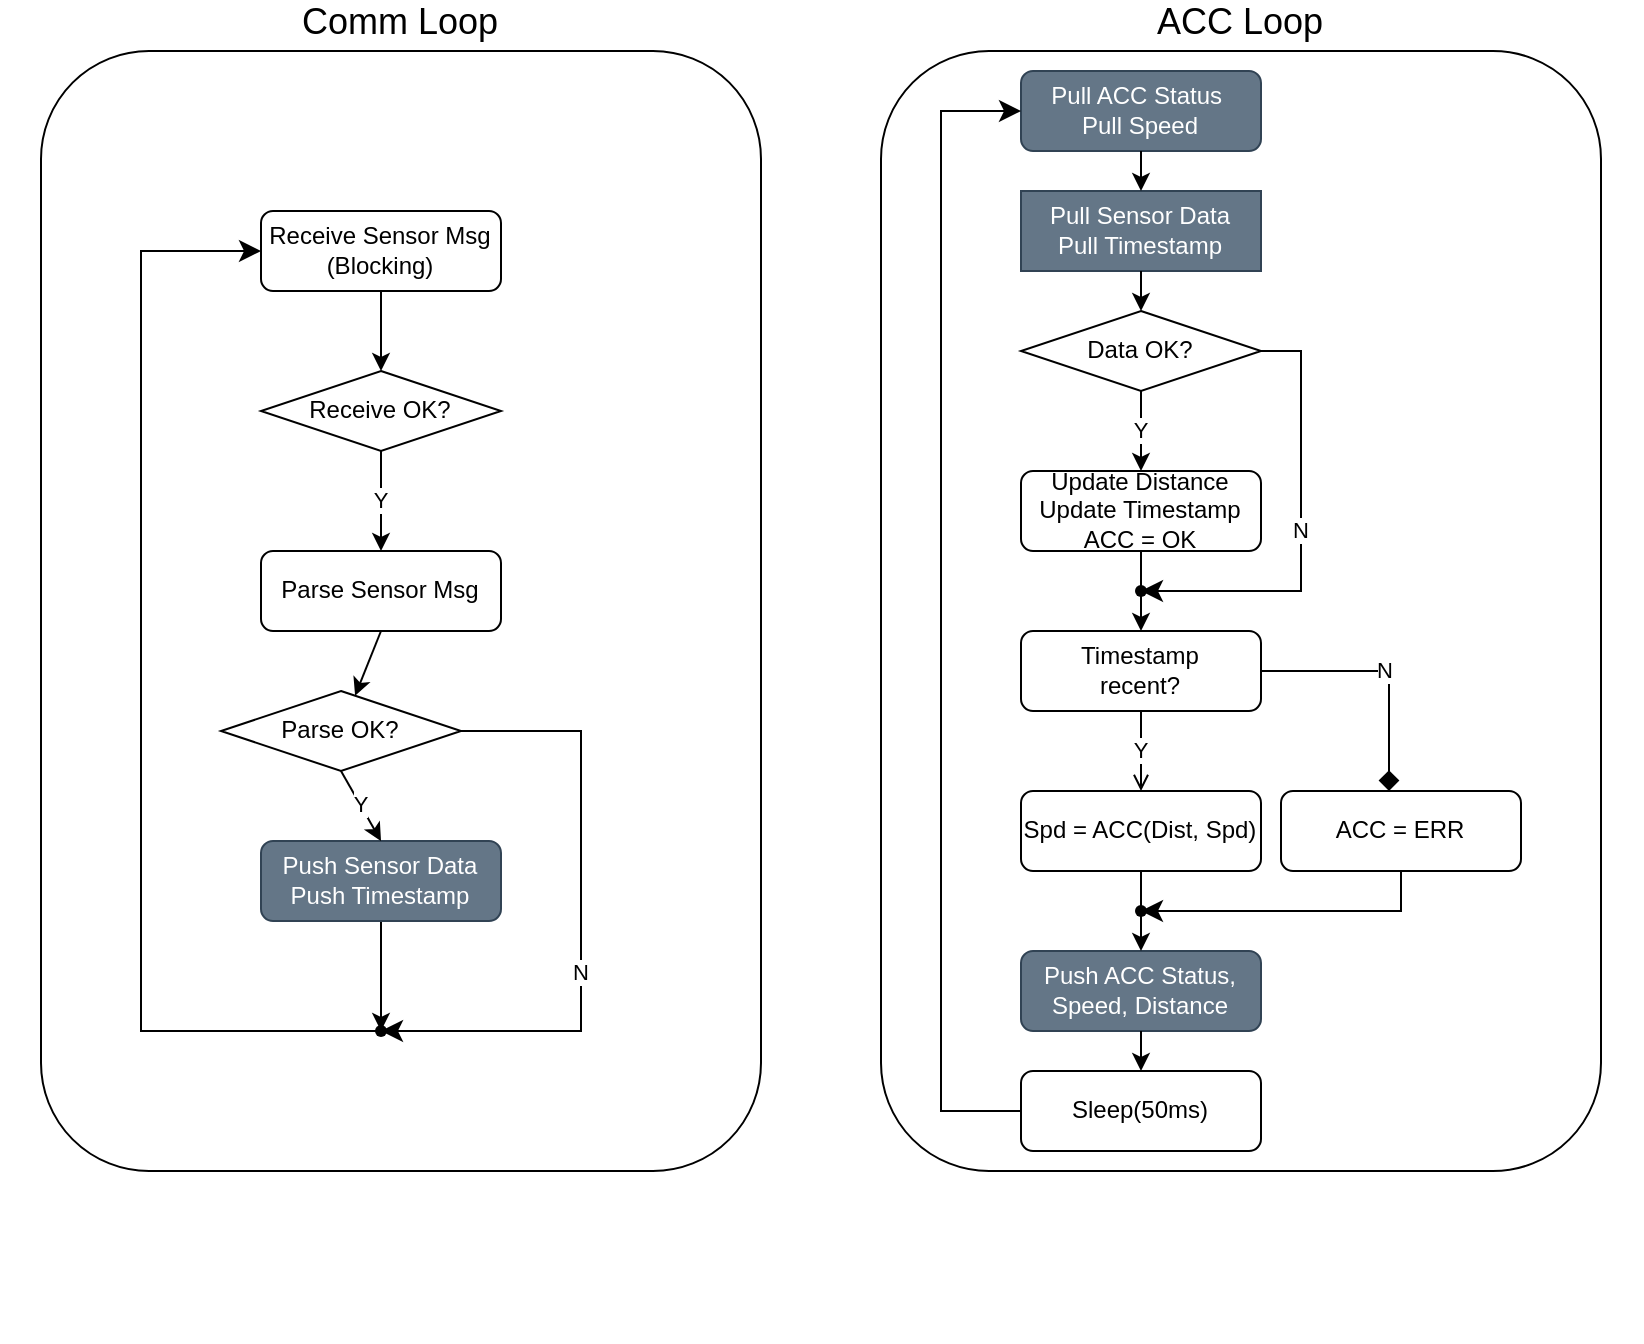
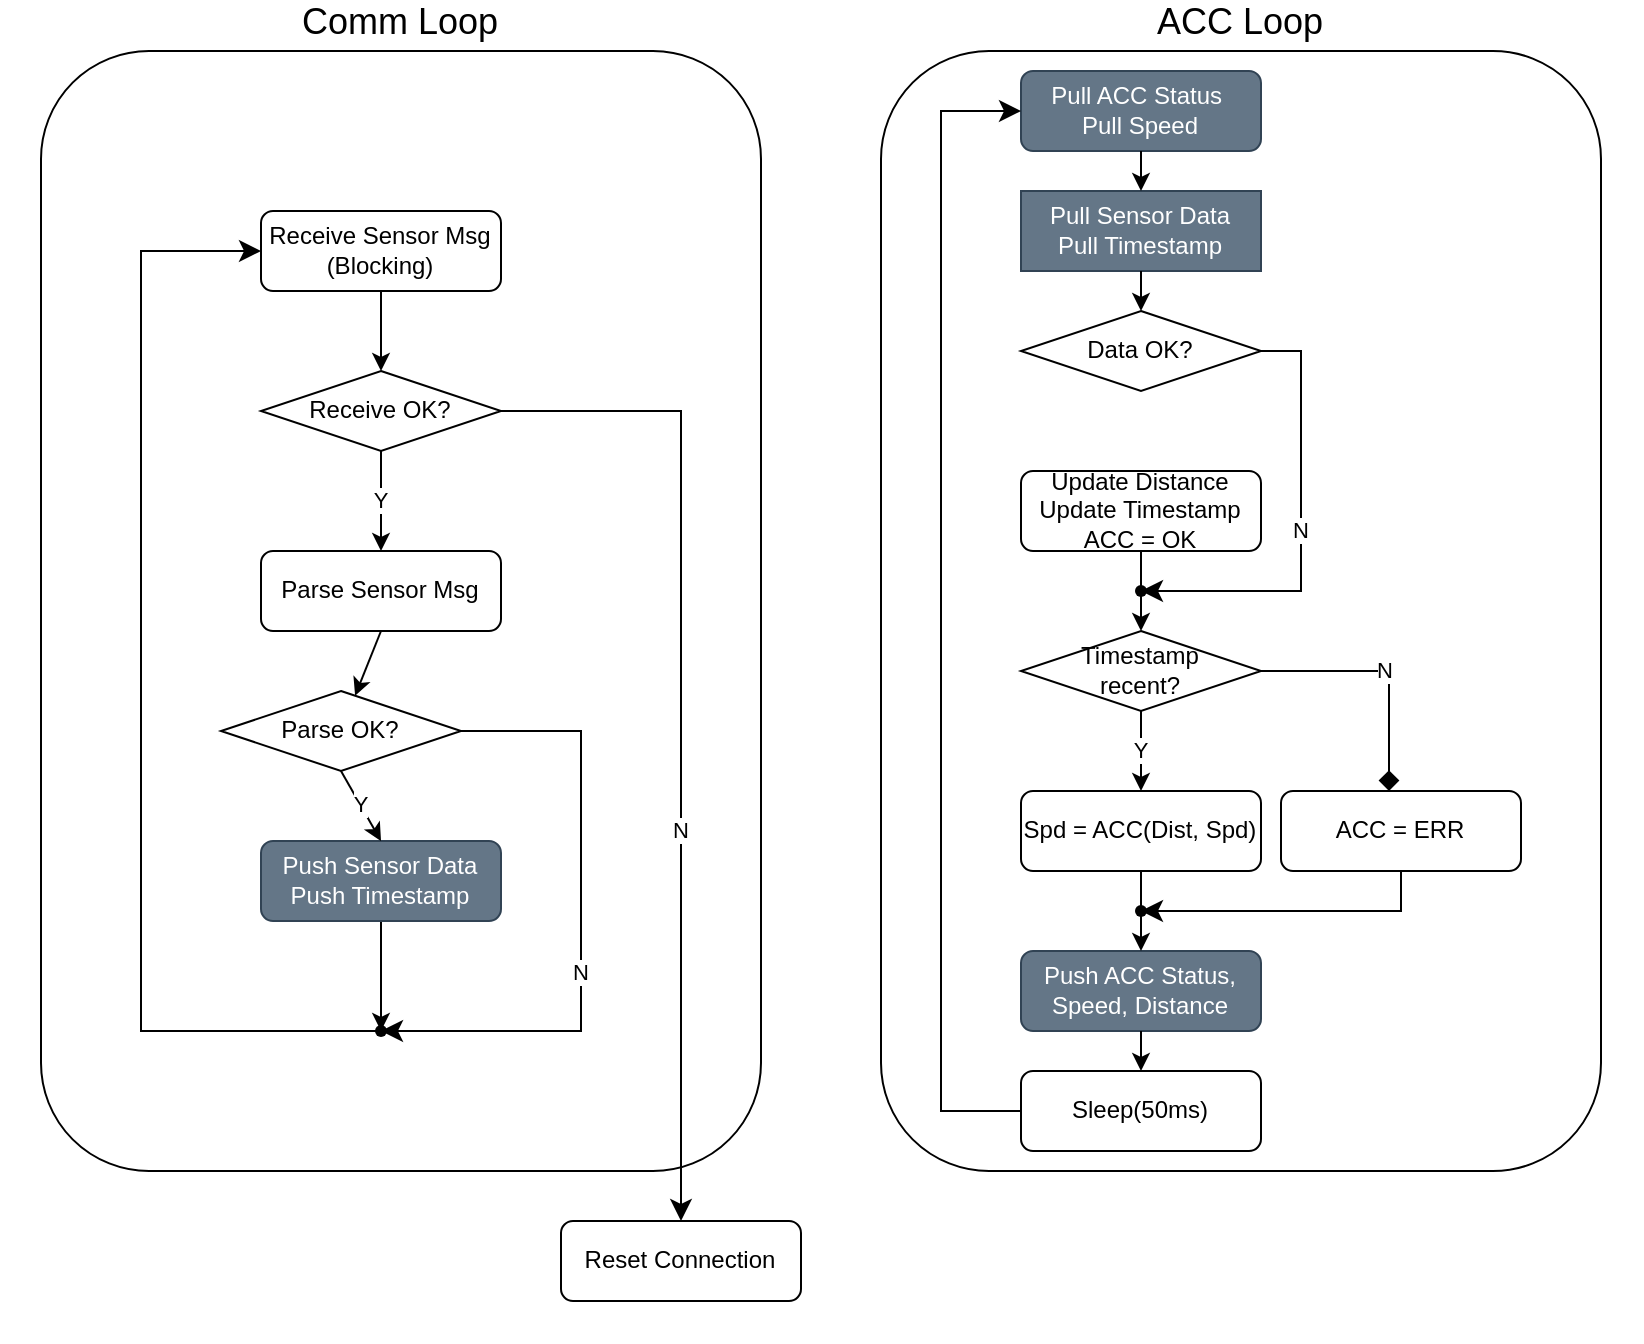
edge "Data OK?" -> "Update Distance Update Timestamp ACC = OK": removed, label "Y"
node "Timestamp recent?": shape rounded rectangle -> diamond
edge "Receive OK?" -> "Reset Connection": added, label "N"
edge "Timestamp recent?" -> "Spd = ACC(Dist, Spd)": arrowhead open -> classic
node "Reset Connection": added
